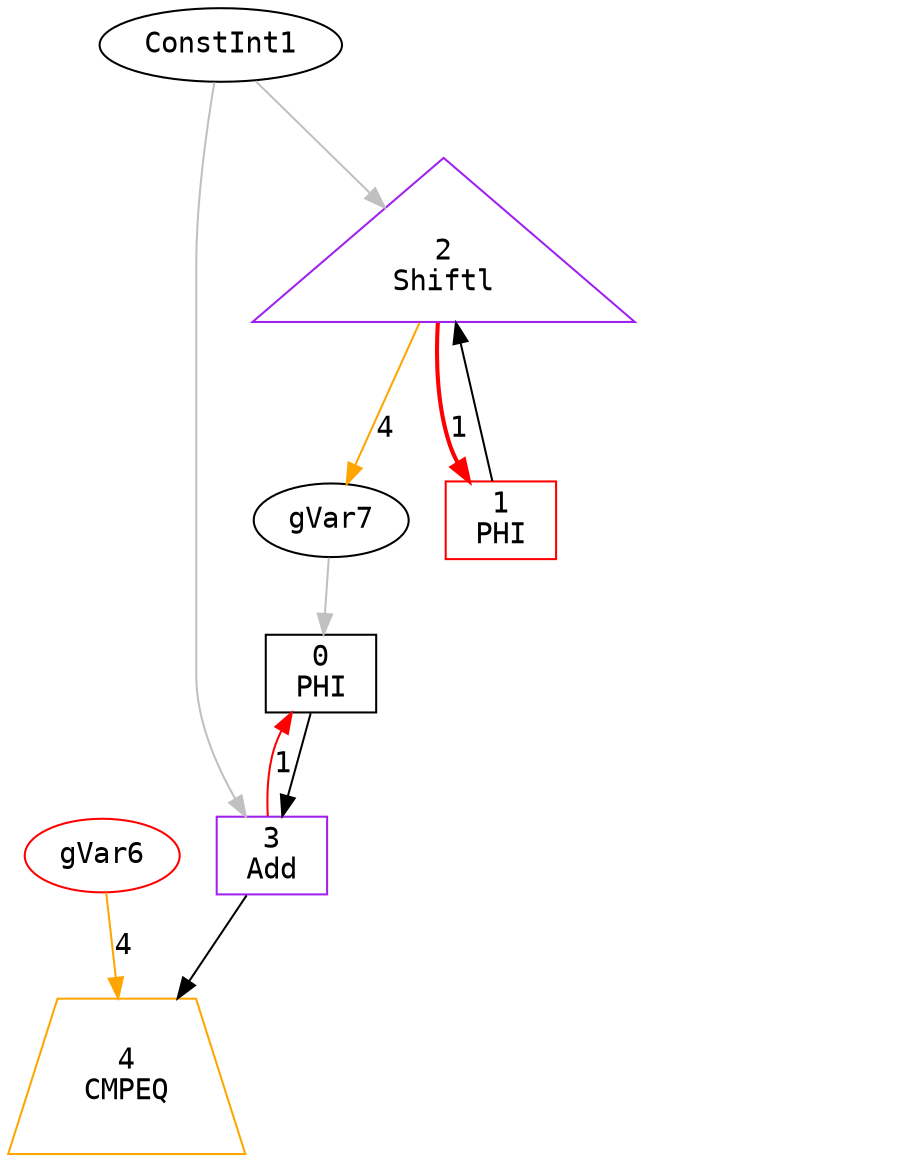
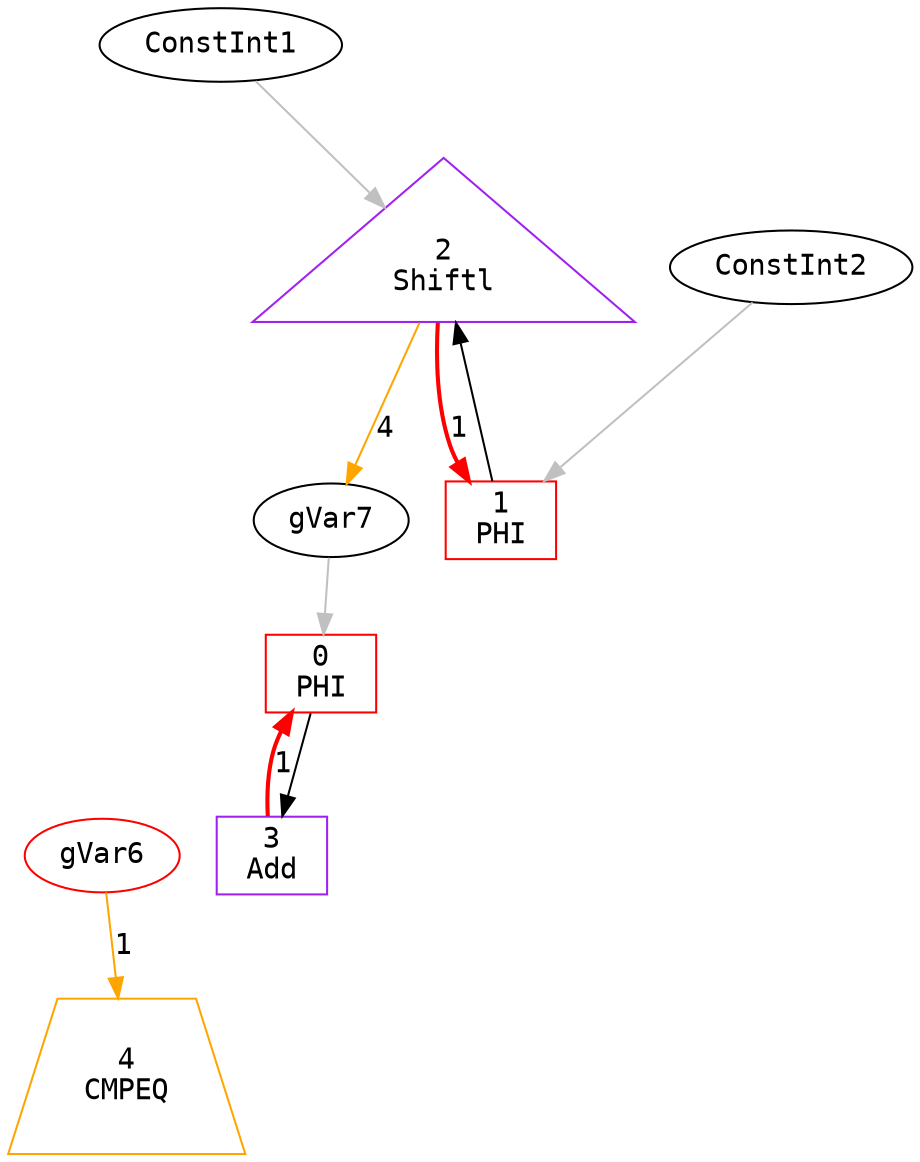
node "ConstInt2": added
edge "ConstInt1" -> "3 Add": removed
node "0 PHI": color black -> red
edge "3 Add" -> "0 PHI": style solid -> bold
edge "3 Add" -> "4 CMPEQ": removed
edge "gVar6" -> "4 CMPEQ": label "4" -> "1"
